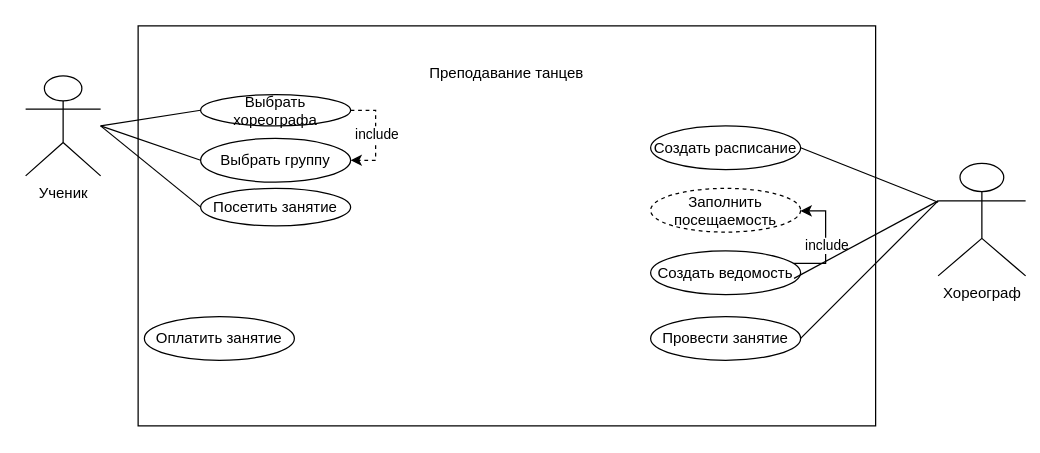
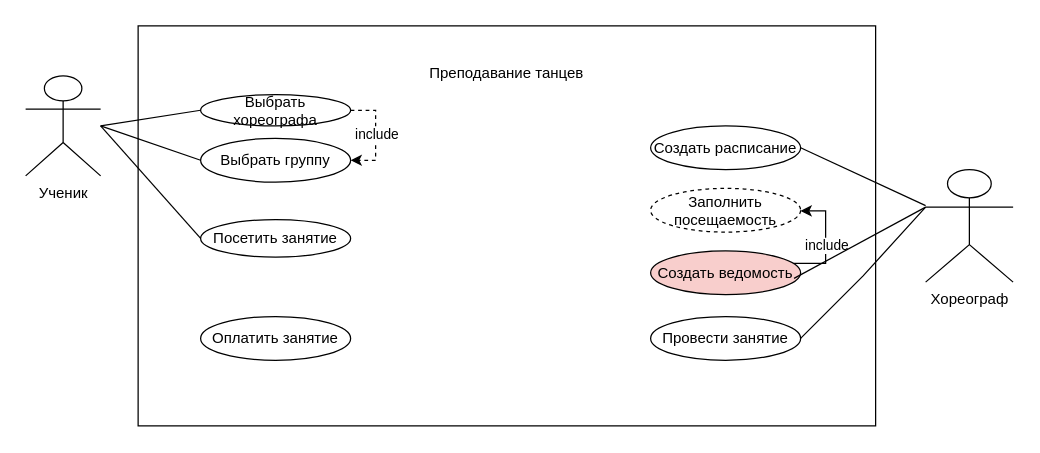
node "Посетить занятие": moved (276, 207) -> (276, 238)
node "Хореограф": moved (982, 219) -> (969, 226)
node "Создать ведомость": fillcolor #ffffff -> #f8cecc
node "Оплатить занятие": moved (219, 338) -> (276, 338)
